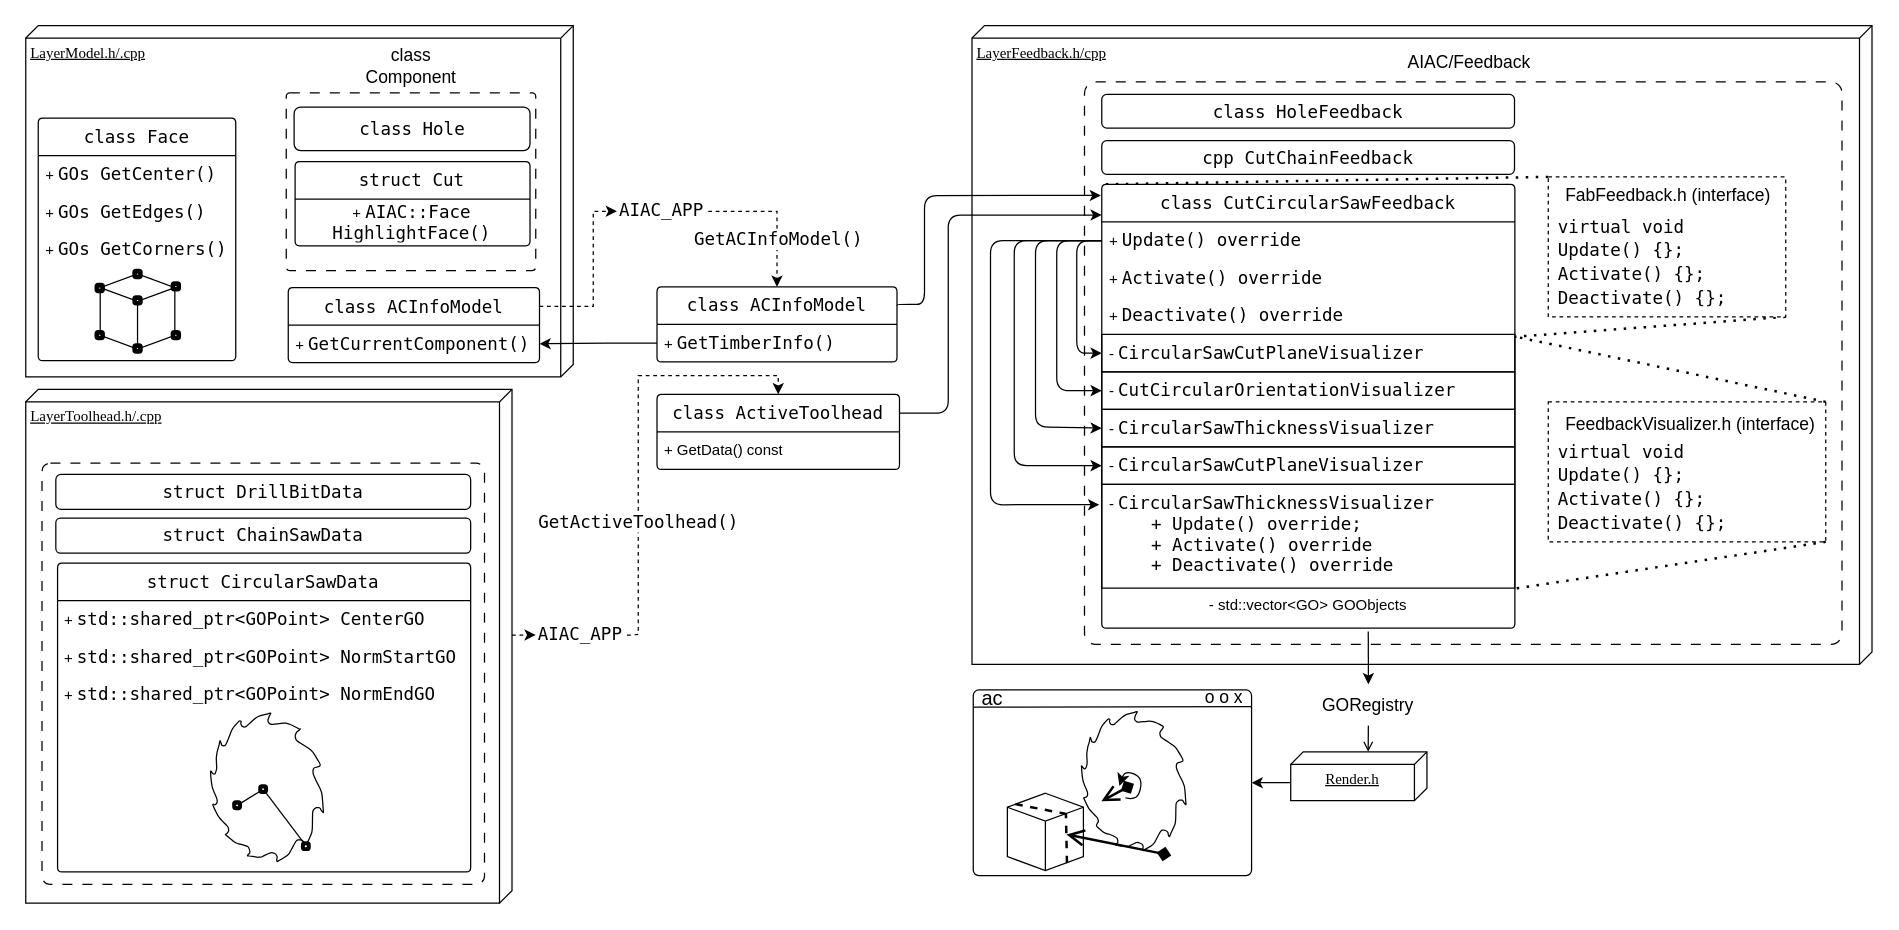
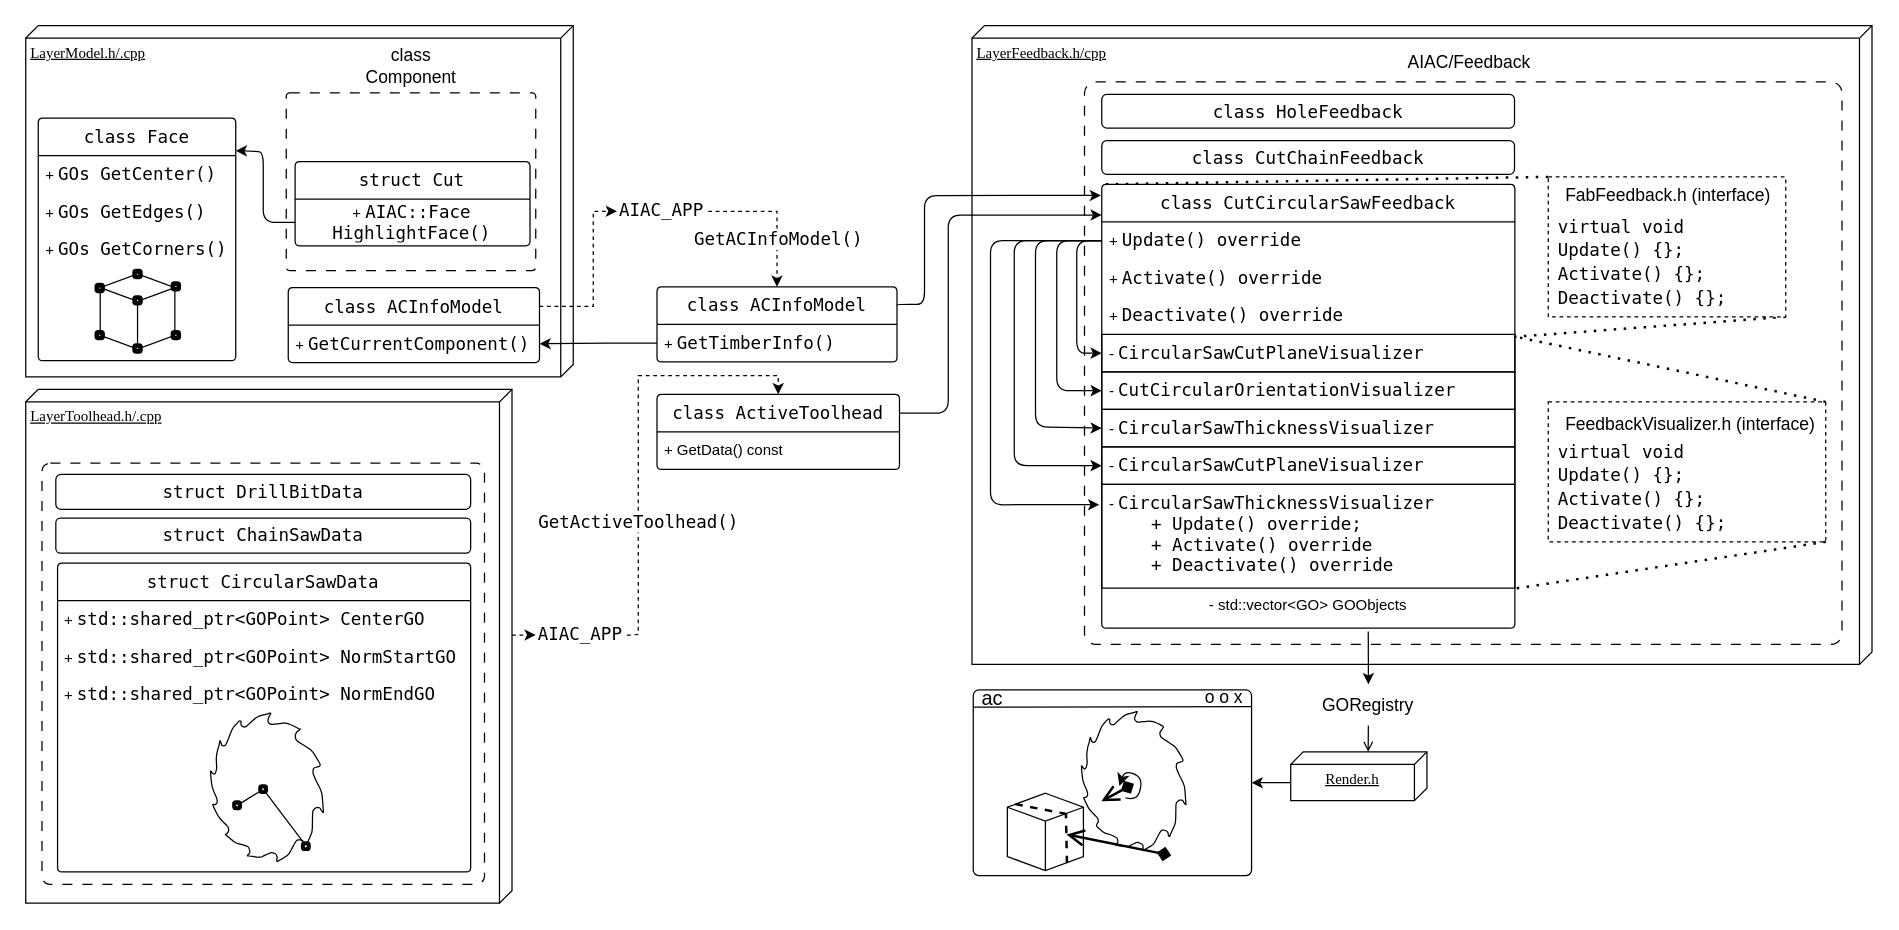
node "class Hole": removed
node "cpp CutChainFeedback": label "cpp CutChainFeedback" -> "class CutChainFeedback"
edge "+ AIAC::Face HighlightFace()" -> "class Face": added
